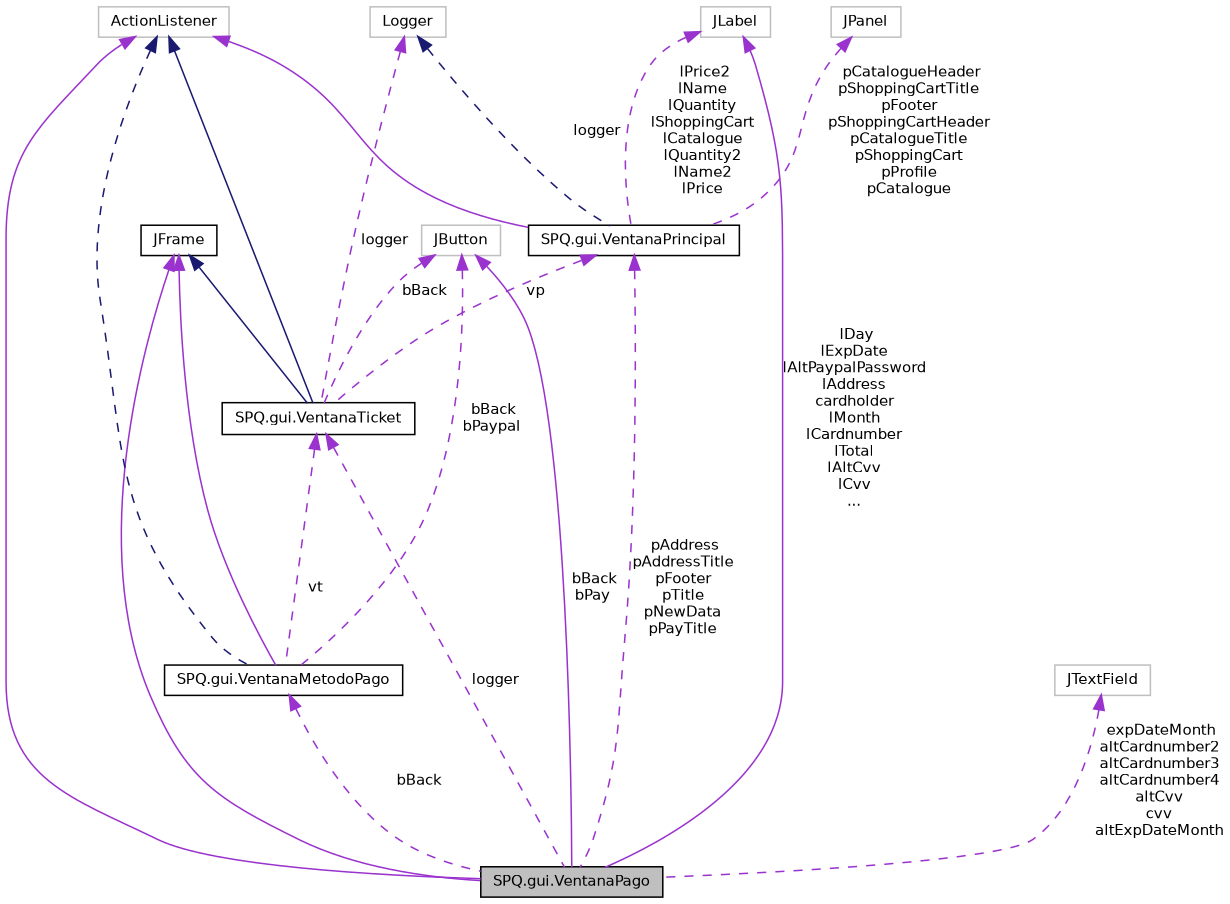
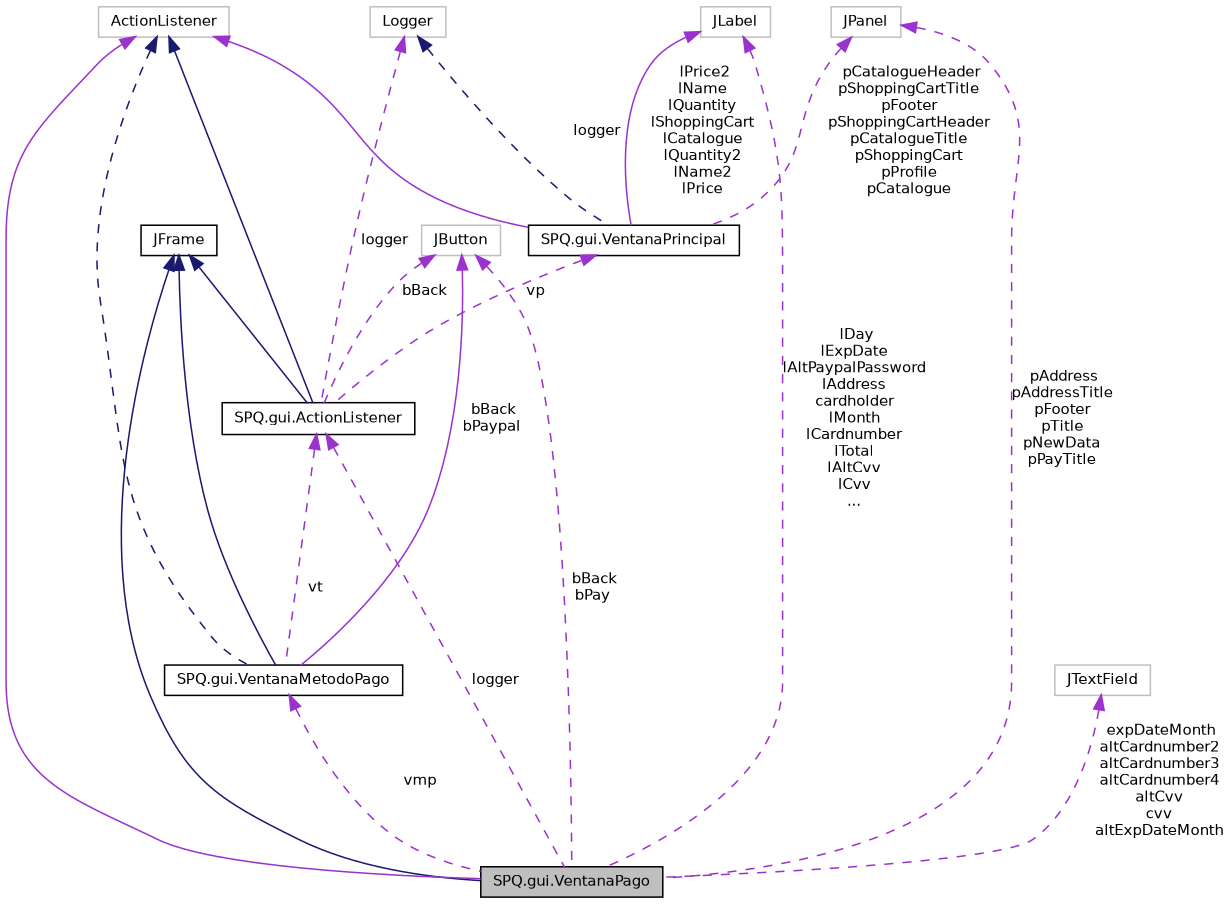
edge "SPQ.gui.VentanaPrincipal" -> "JLabel": style dashed -> solid
node "SPQ.gui.VentanaTicket": label "SPQ.gui.VentanaTicket" -> "SPQ.gui.ActionListener"
edge "SPQ.gui.VentanaMetodoPago" -> "JFrame": color darkorchid3 -> midnightblue
edge "SPQ.gui.VentanaMetodoPago" -> "JButton": style dashed -> solid
edge "SPQ.gui.VentanaPago" -> "JLabel": style solid -> dashed
edge "SPQ.gui.VentanaPago" -> "JButton": style solid -> dashed
edge "SPQ.gui.VentanaPago" -> "SPQ.gui.VentanaPrincipal": now "SPQ.gui.VentanaPago" -> "JPanel"
edge "SPQ.gui.VentanaPago" -> "JFrame": color darkorchid3 -> midnightblue
edge "SPQ.gui.VentanaPago" -> "SPQ.gui.VentanaMetodoPago": label " bBack" -> " vmp"
